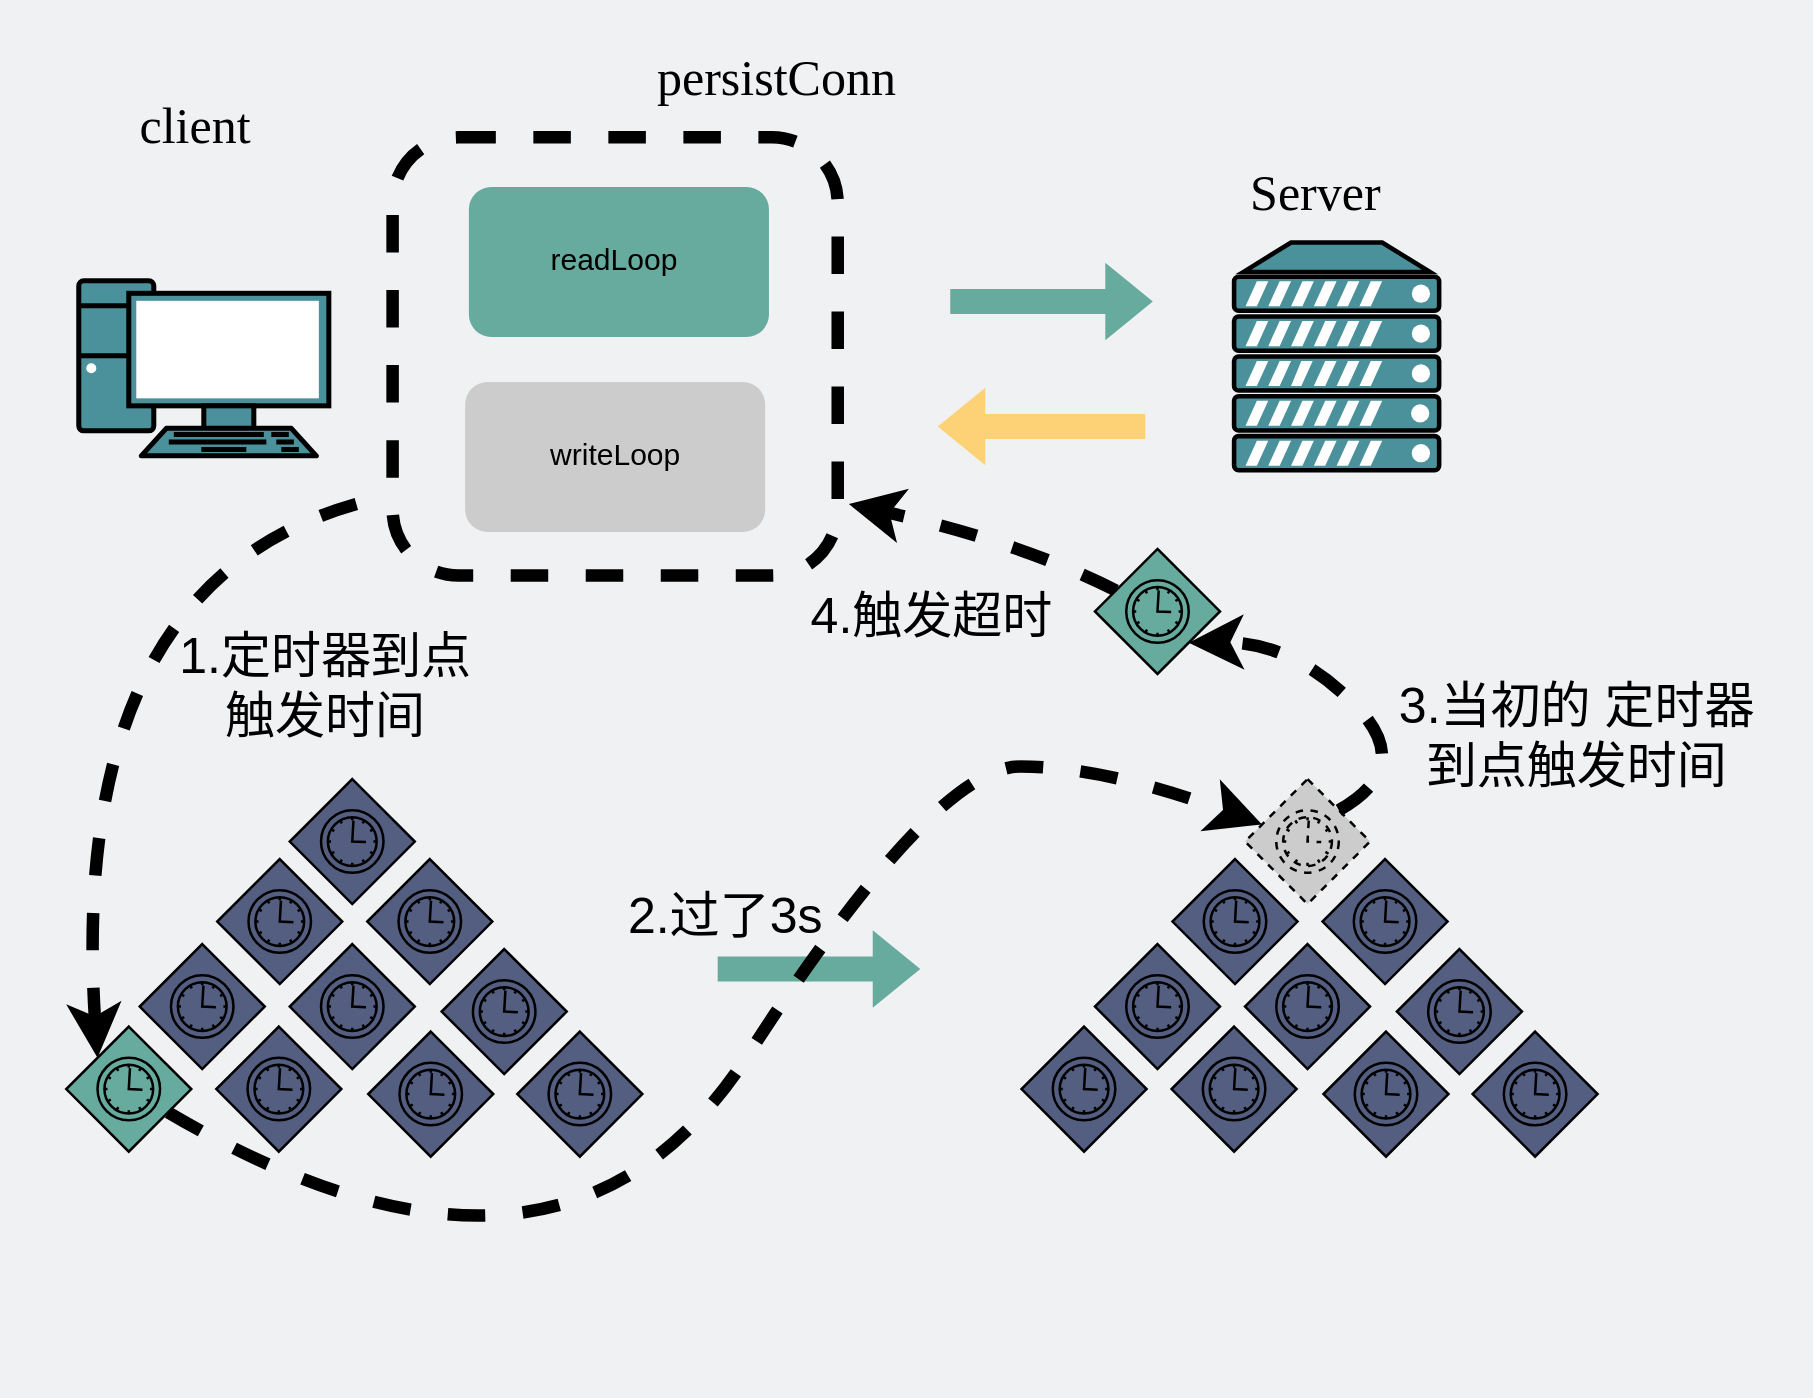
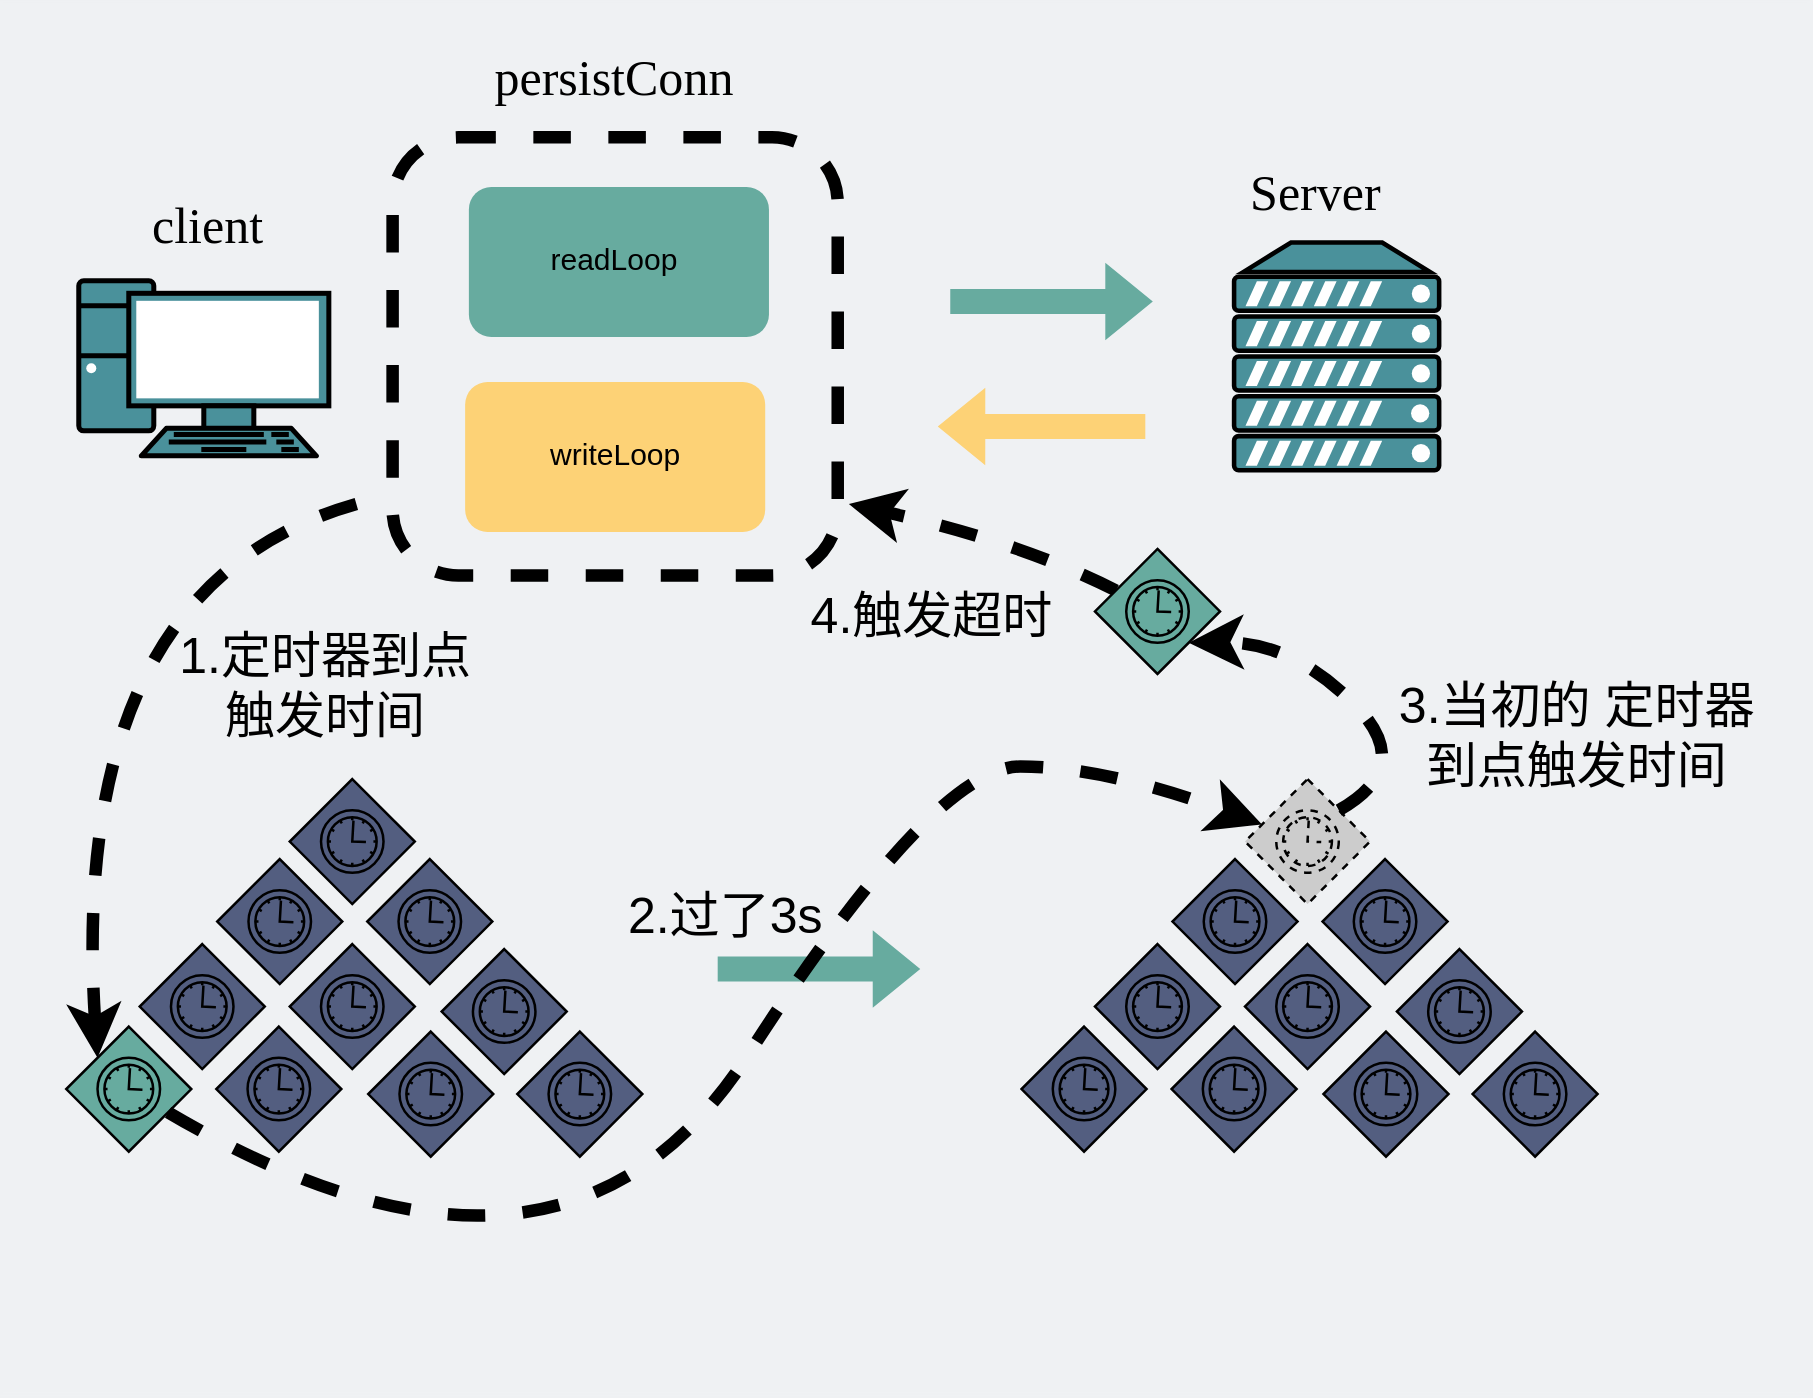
node "persistConn": moved (778, 76) -> (615, 76)
node "client": moved (196, 124) -> (208, 224)
node "writeLoop": fillcolor #cccccc -> #fdd276
